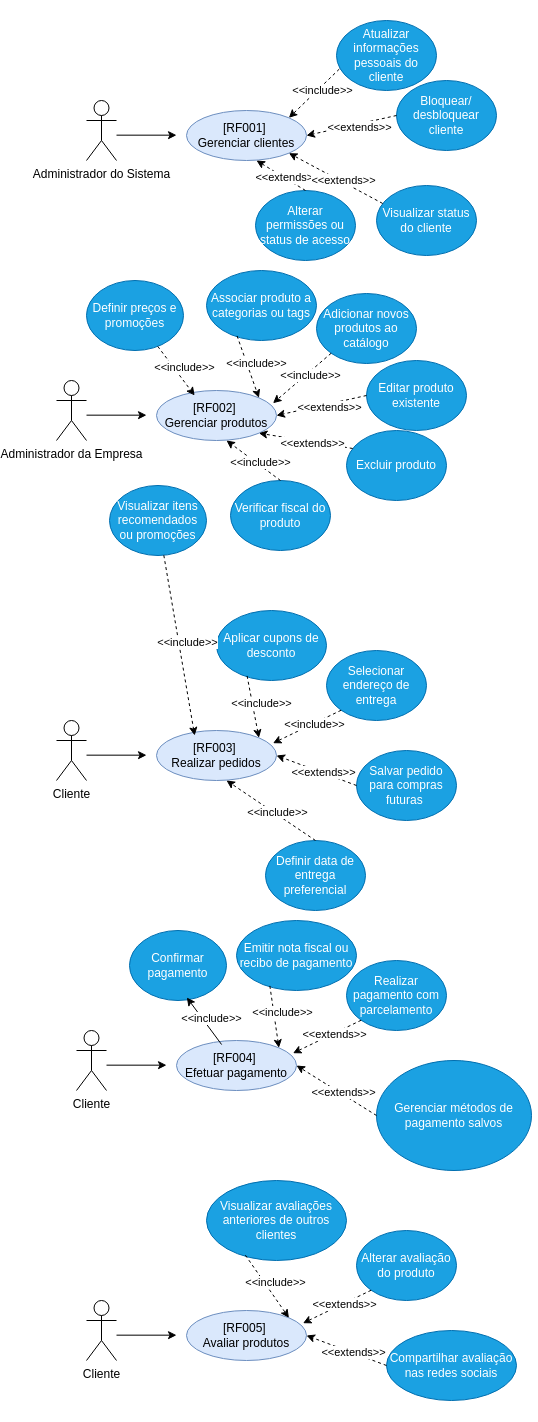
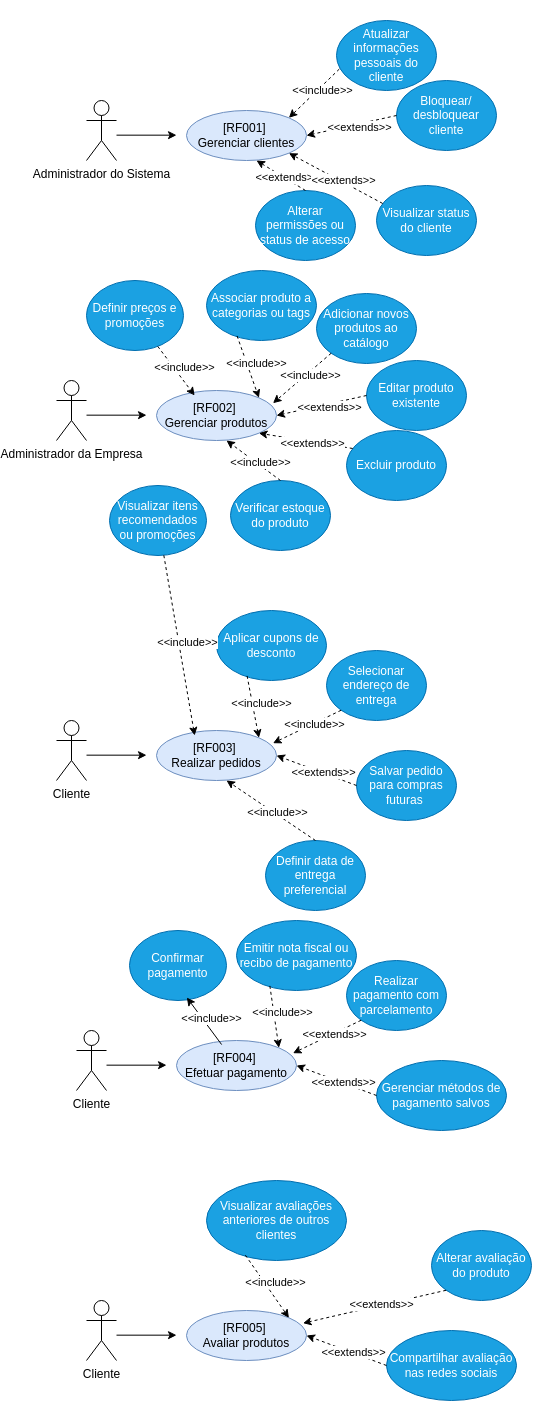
node "Verificar fiscal do produto": label "Verificar fiscal do produto" -> "Verificar estoque do produto"
node "Gerenciar métodos de pagamento salvos": size 155x110 -> 130x70
node "Alterar avaliação do produto": moved (407, 1266) -> (482, 1266)
